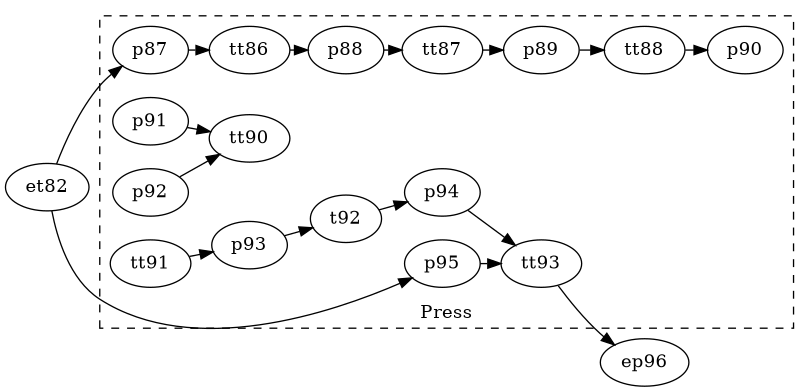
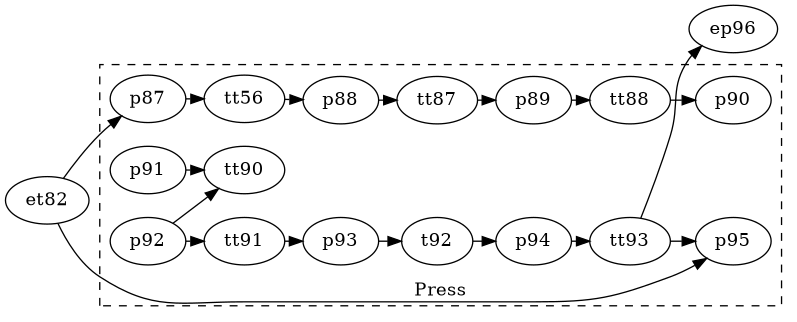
node "tt86": label "tt86" -> "tt56"
edge "p92" -> "tt91": added
edge "p95" -> "tt93": reversed
